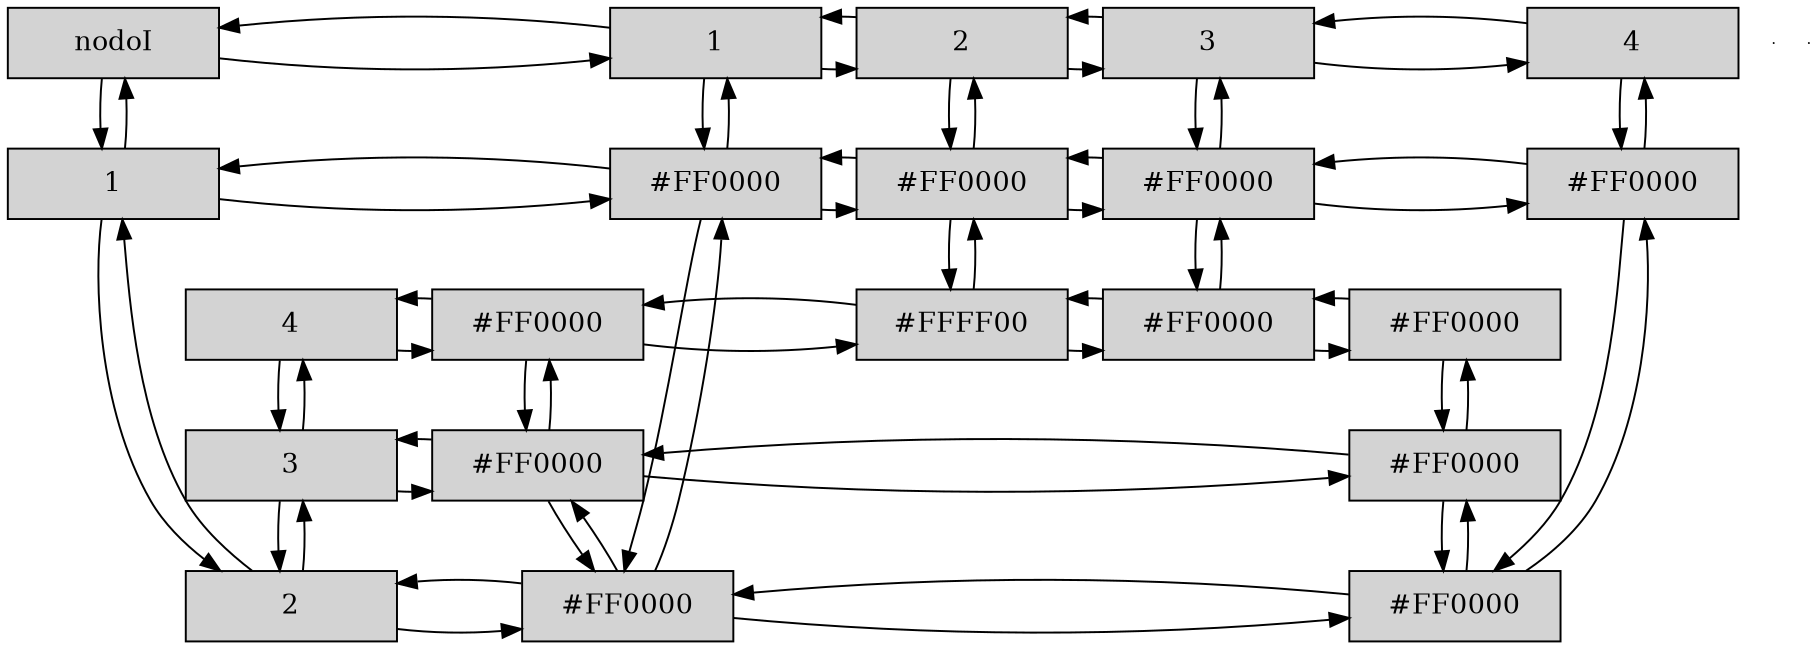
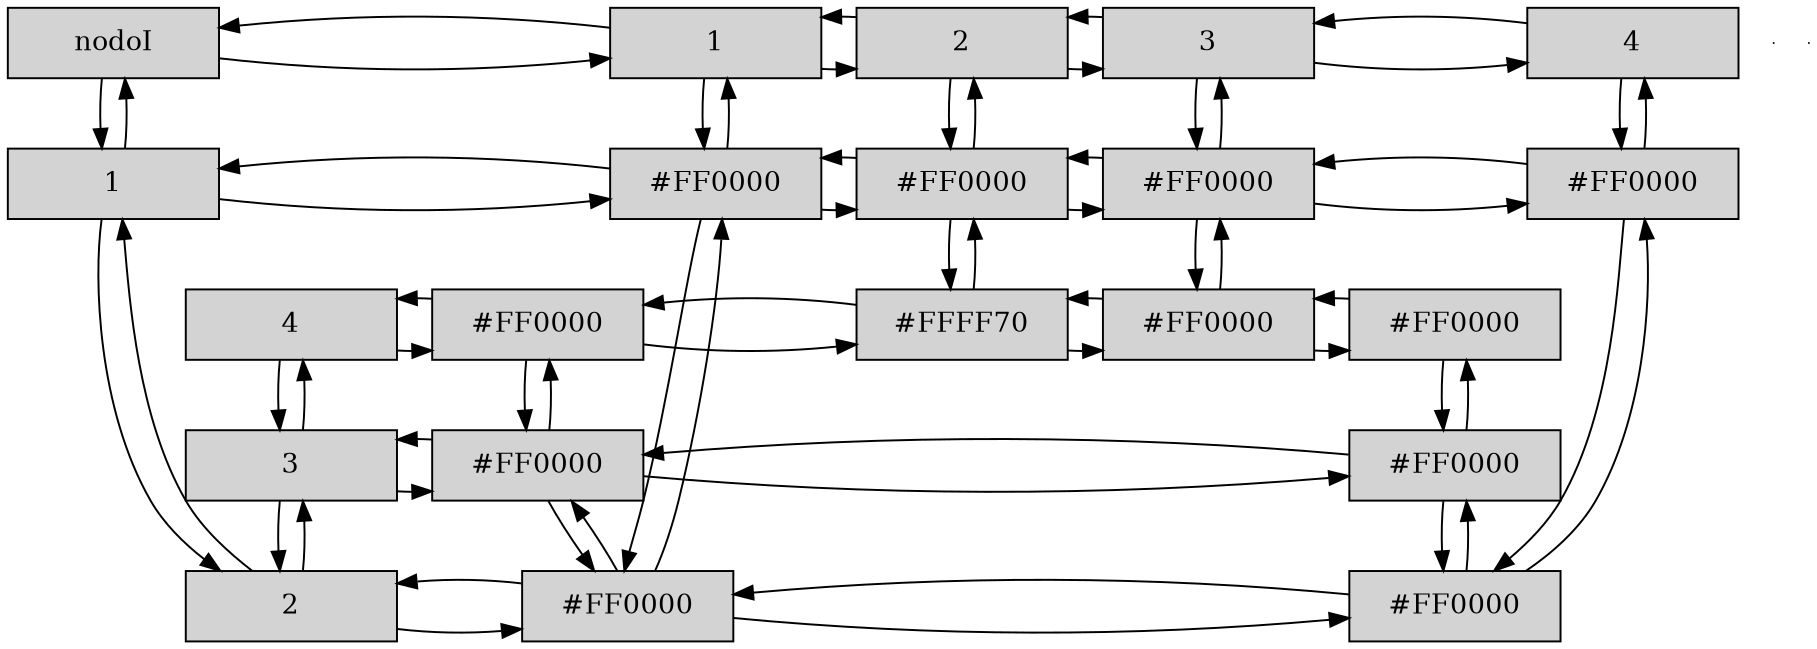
node "#FFFF00": label "#FFFF00" -> "#FFFF70"
